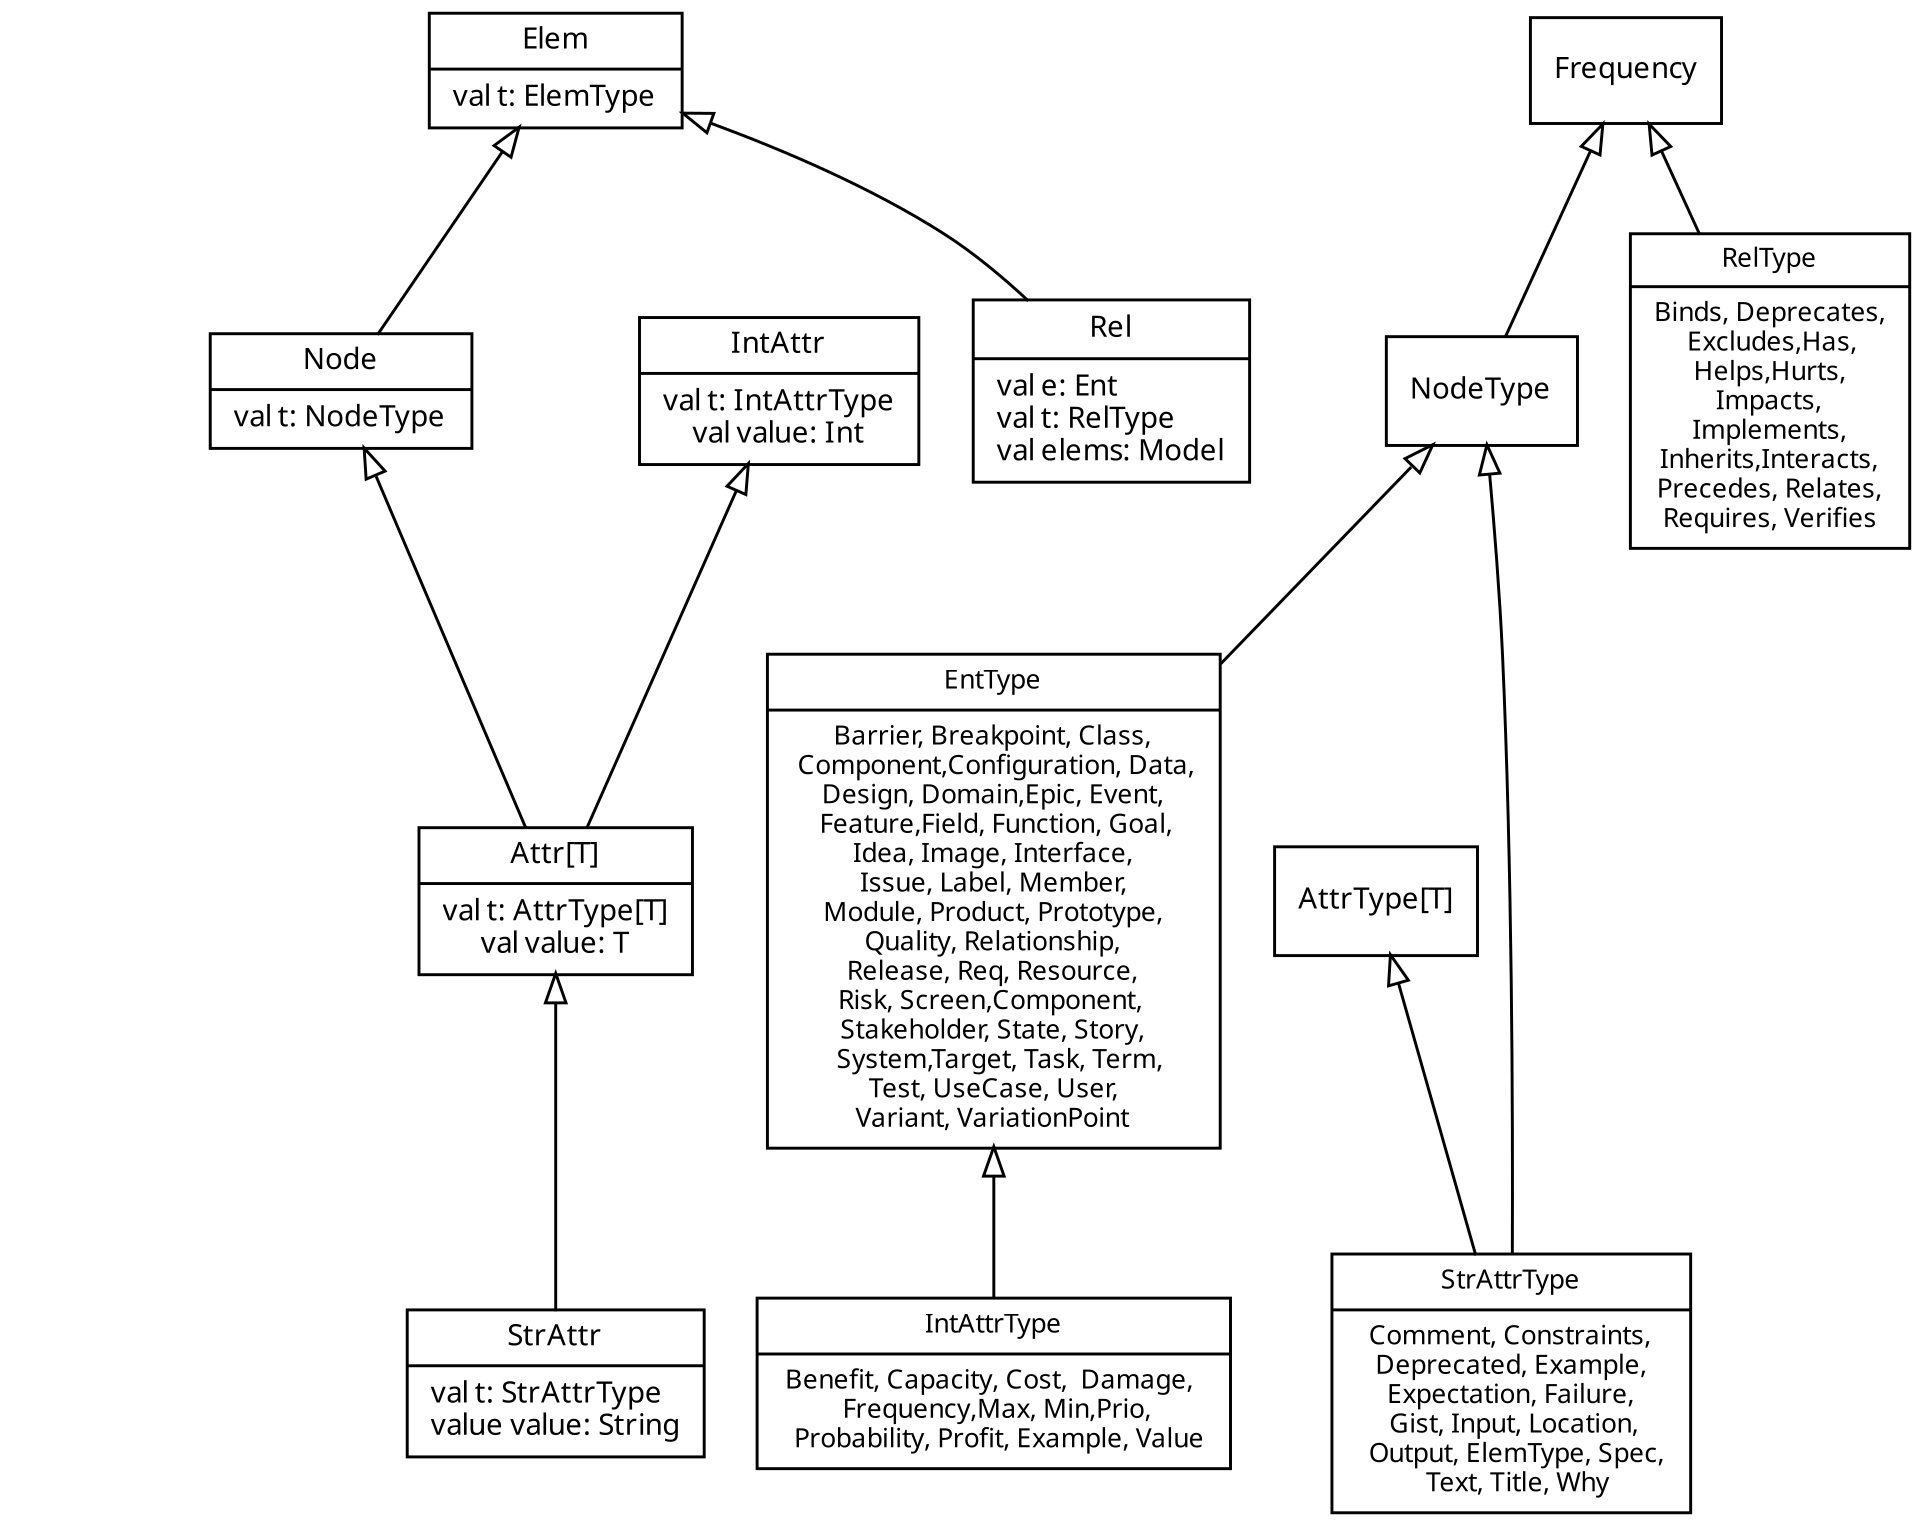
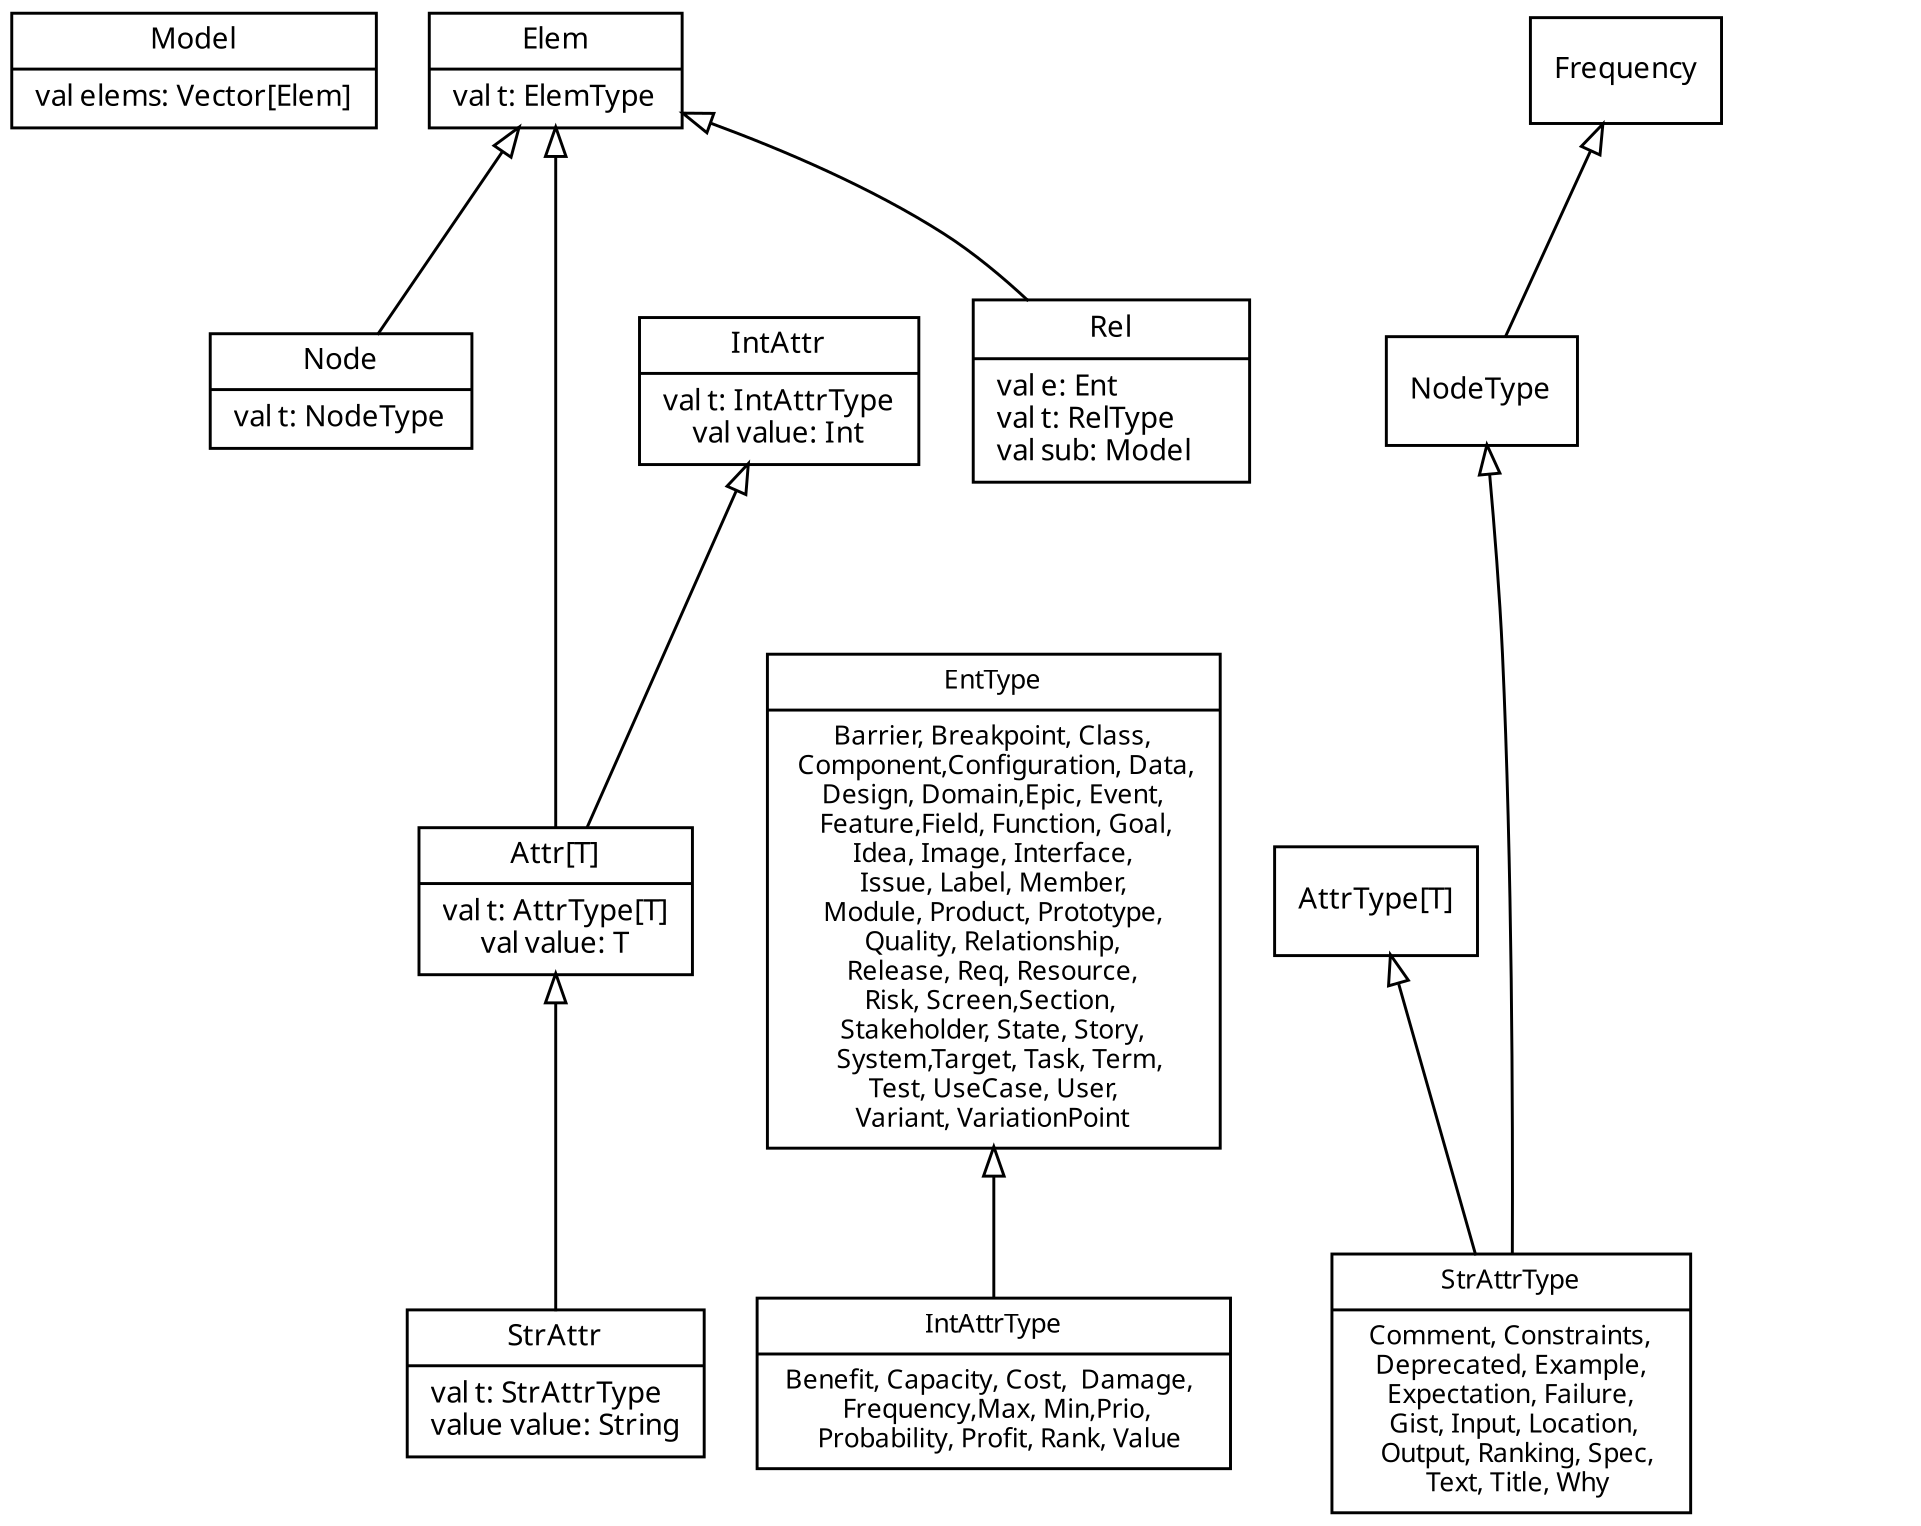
node "Model": added
node "RelType": removed
node "Rel": text "val elems: Model" -> "val sub: Model"
edge "EntType" -> "NodeType": removed
edge "Attr[T]" -> "Node": now "Attr[T]" -> "Elem"
node "EntType": text "Risk, Screen,Component," -> "Risk, Screen,Section,"
node "IntAttrType": text "Probability, Profit, Example, Value" -> "Probability, Profit, Rank, Value"
node "StrAttrType": text "Output, ElemType, Spec," -> "Output, Ranking, Spec,"
